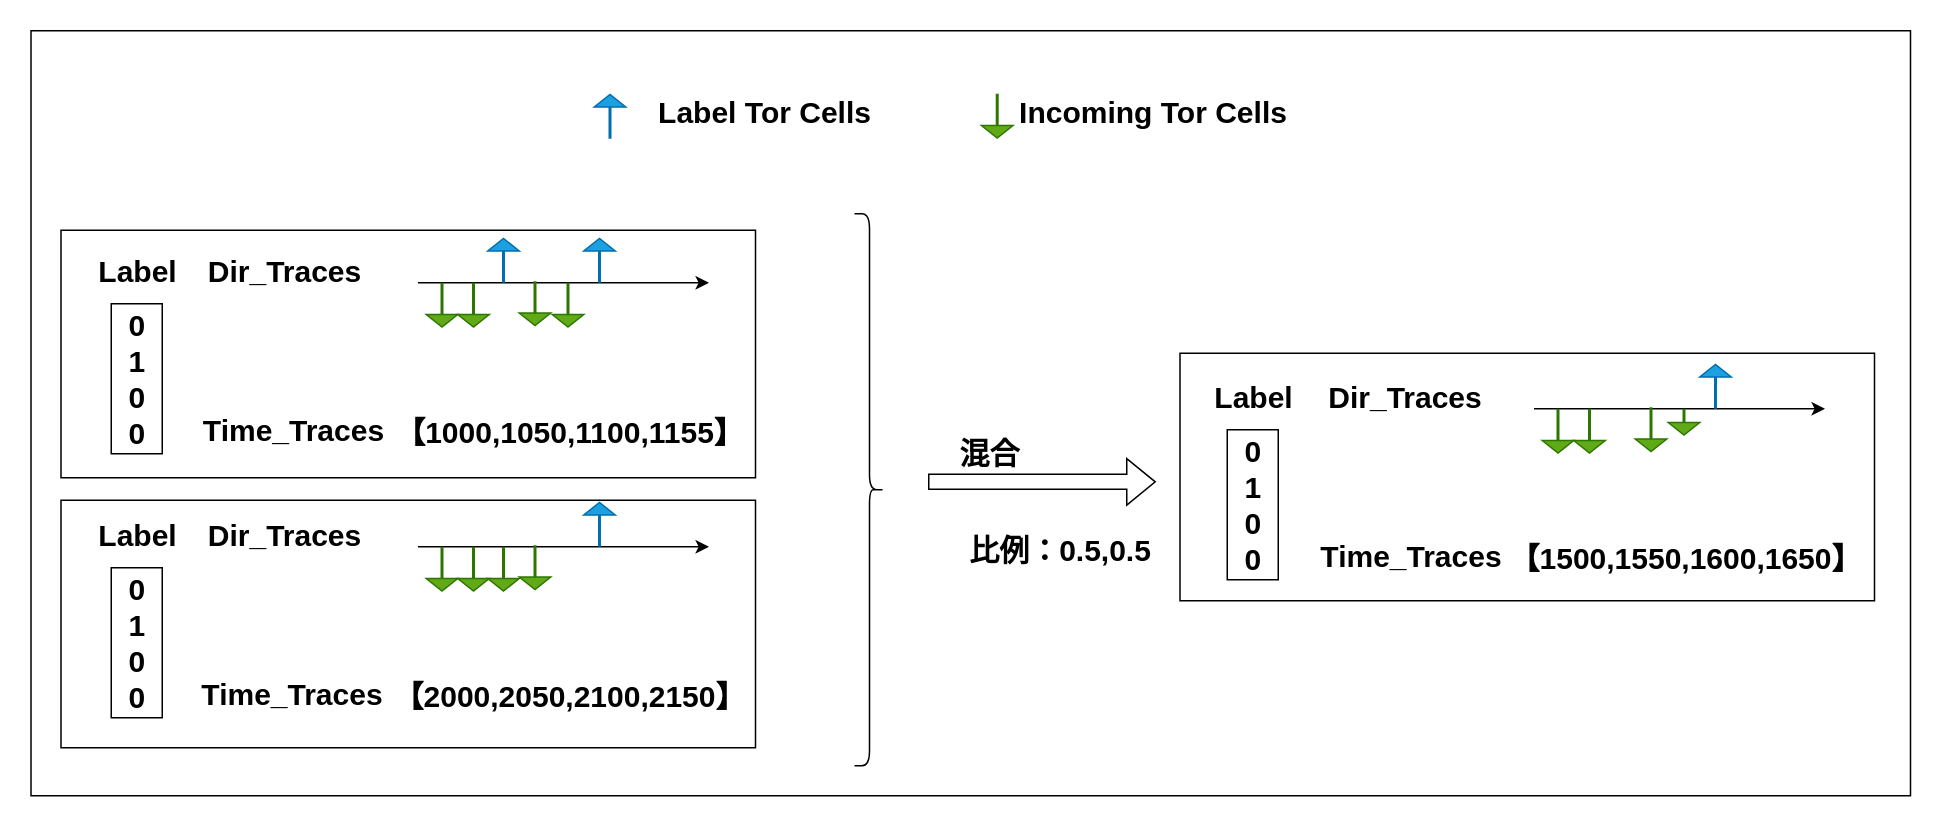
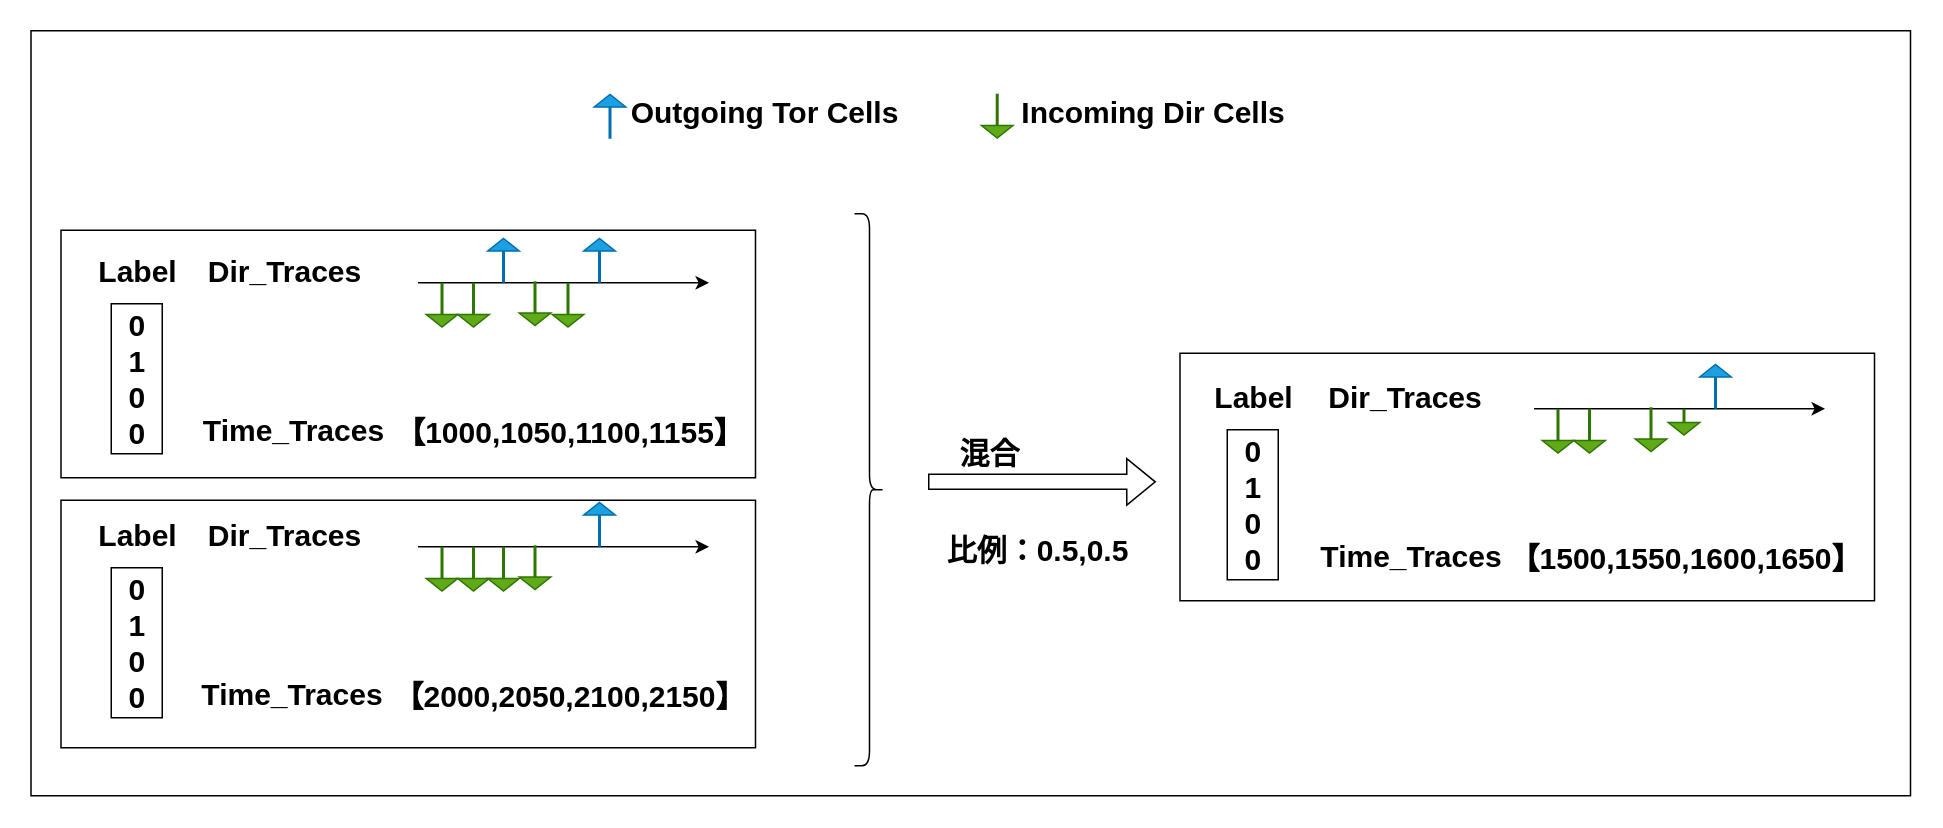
node "Label Tor Cells": label "Label Tor Cells" -> "Outgoing Tor Cells"
node "Incoming Tor Cells": label "Incoming Tor Cells" -> "Incoming Dir Cells"
node "比例：0.5,0.5": moved (1059, 550) -> (1037, 550)
